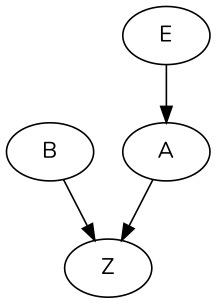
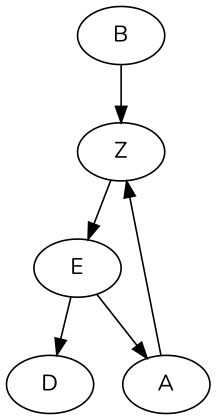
edge "Z" -> "E": added
node "D": added
